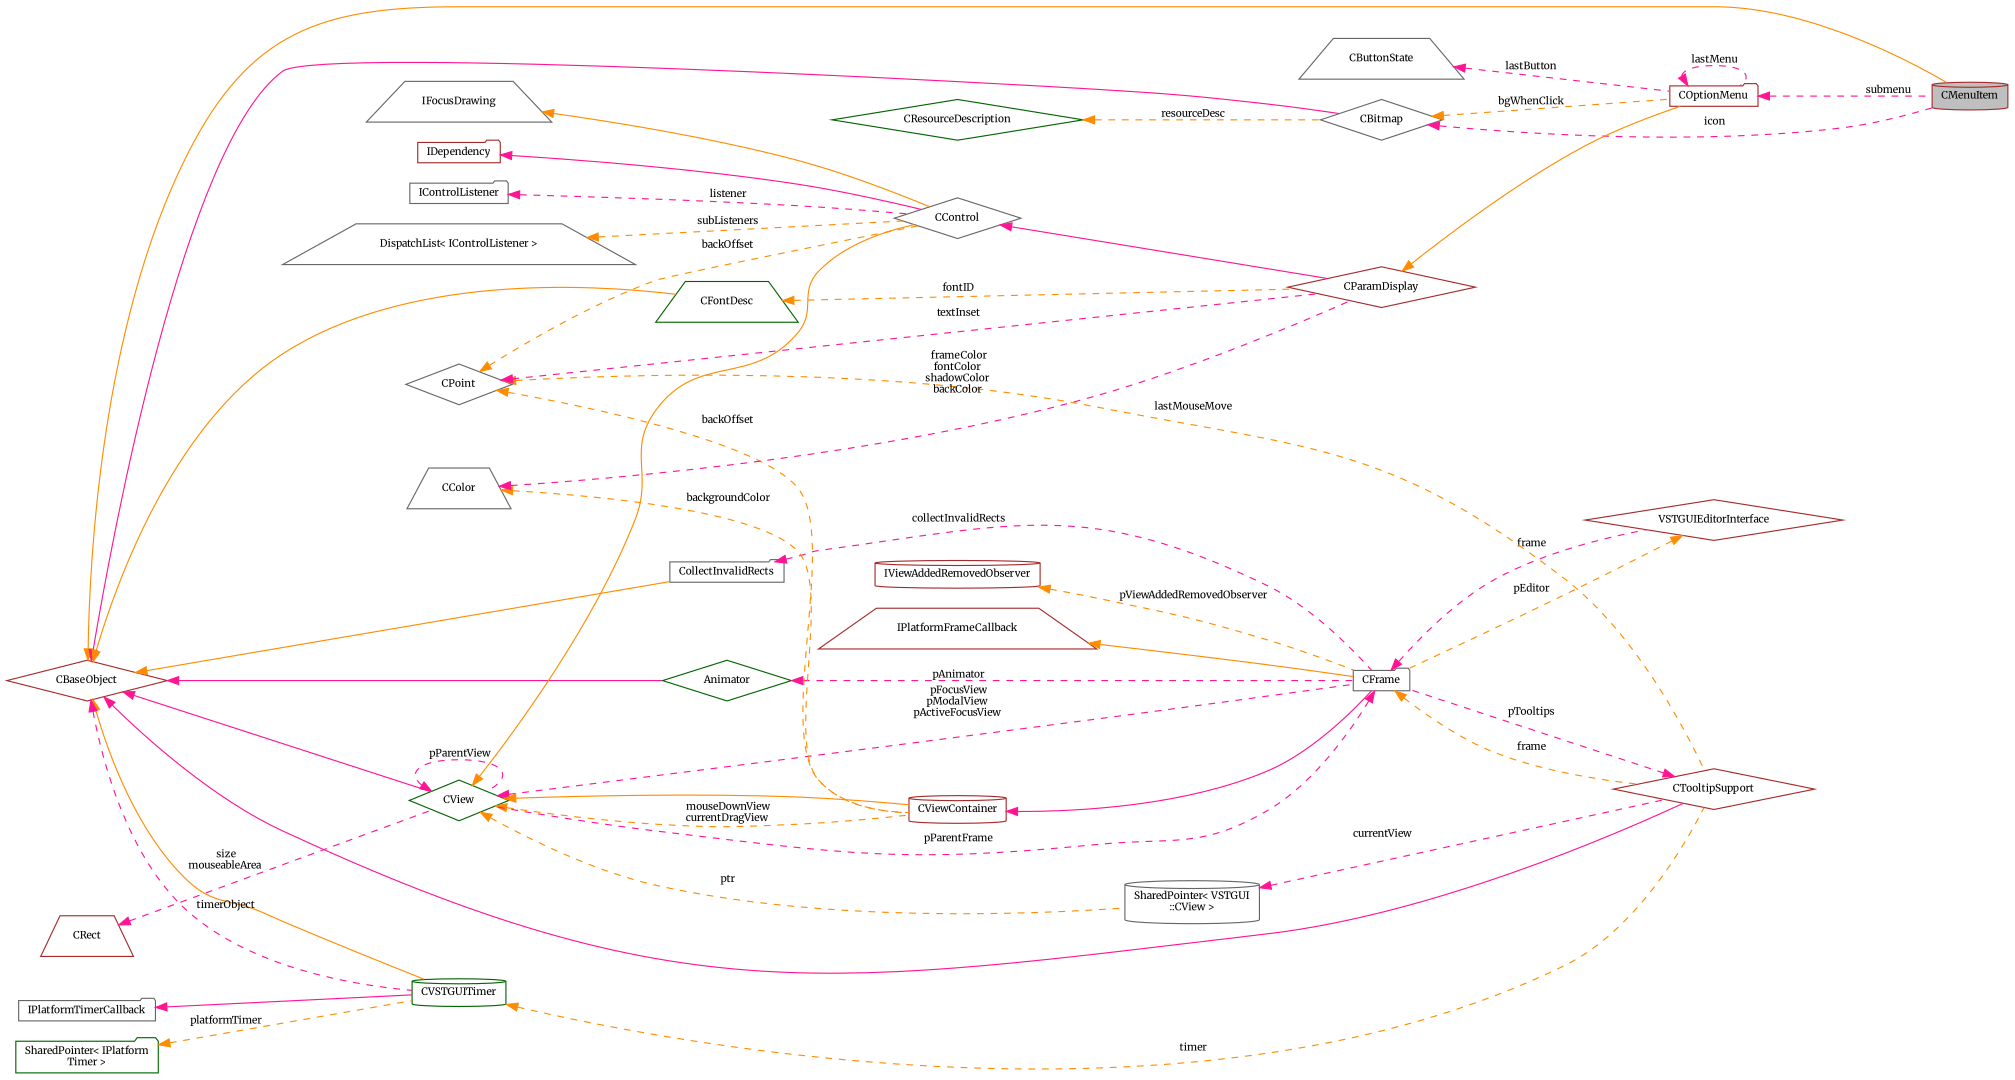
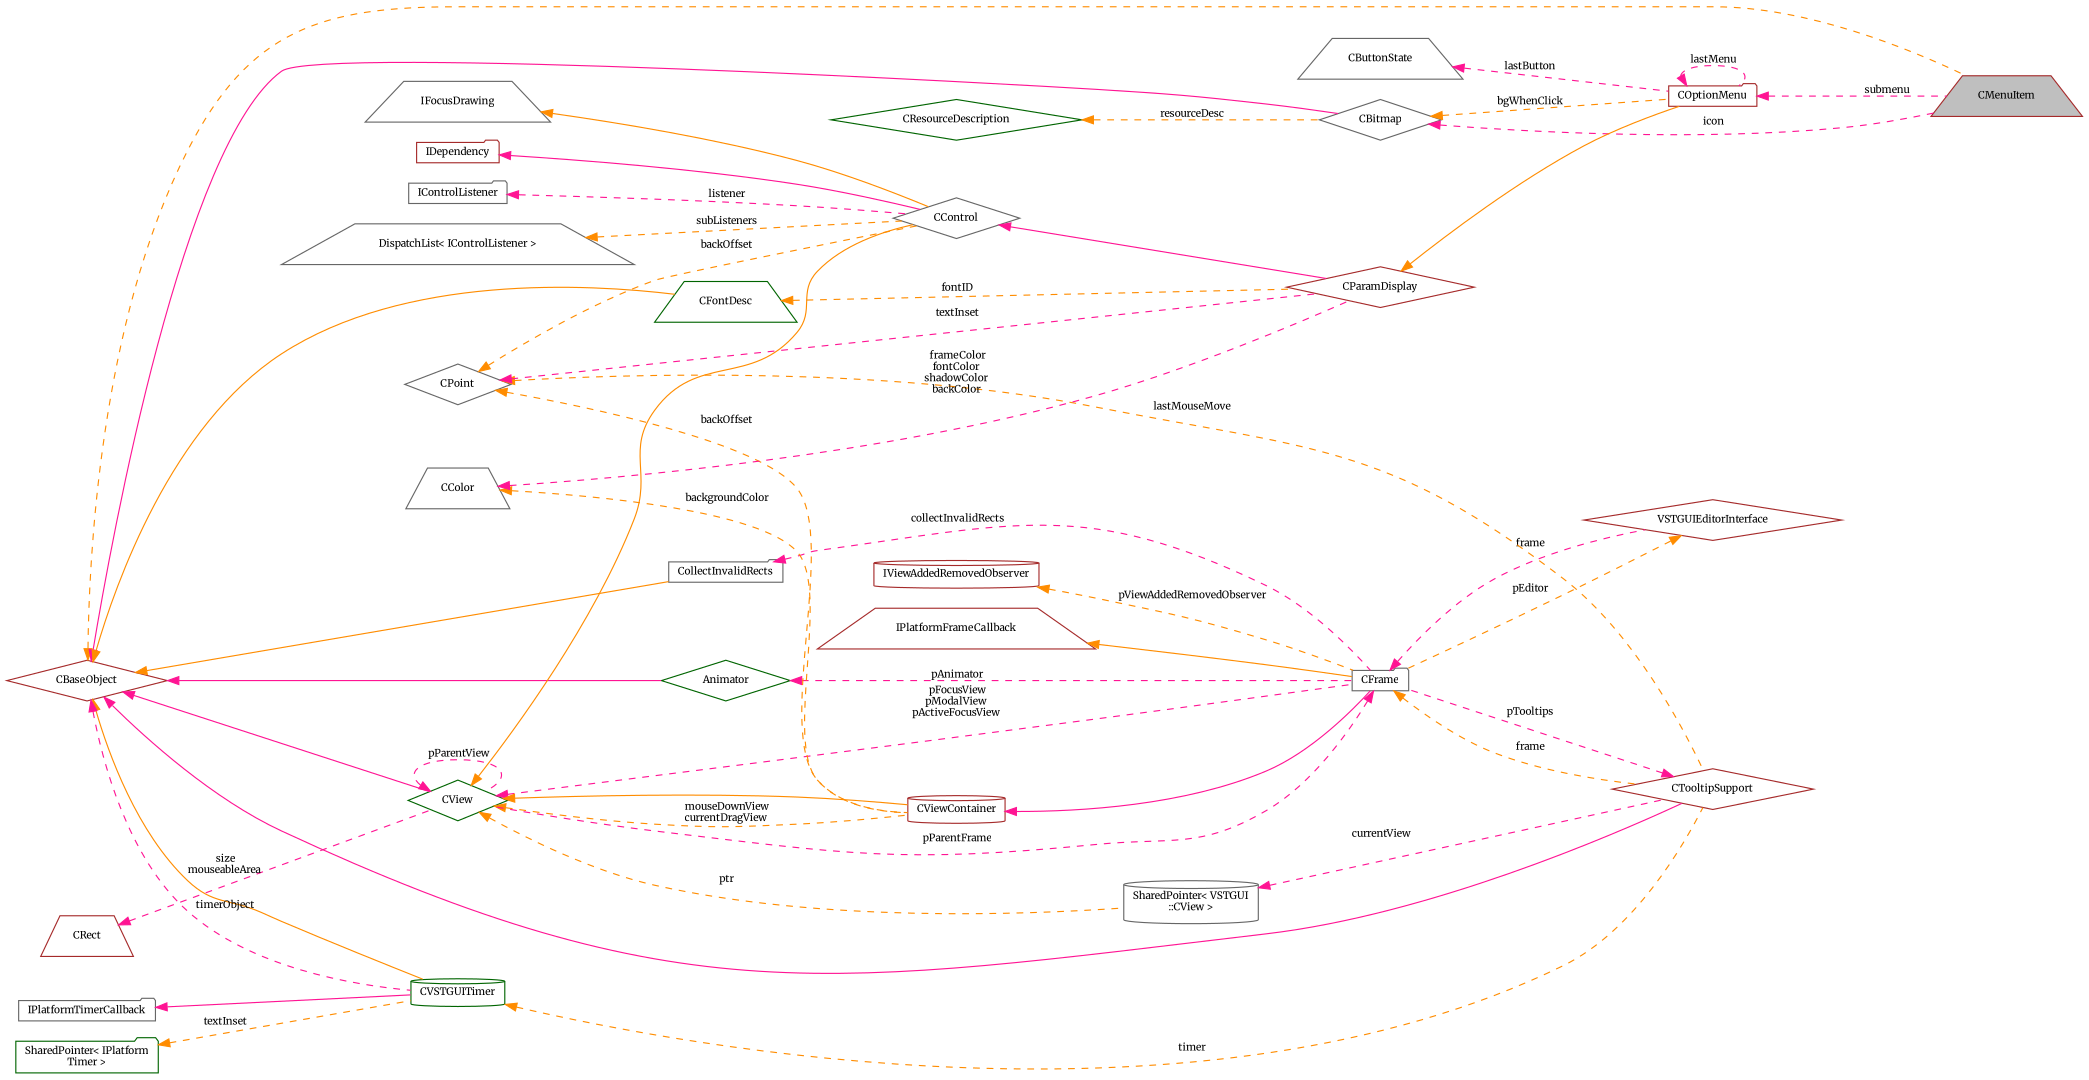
edge "CMenuItem" -> "CBaseObject": style solid -> dashed
node "CMenuItem": shape cylinder -> trapezium
edge "CVSTGUITimer" -> "SharedPointer< IPlatform Timer >": label " platformTimer" -> " textInset"
